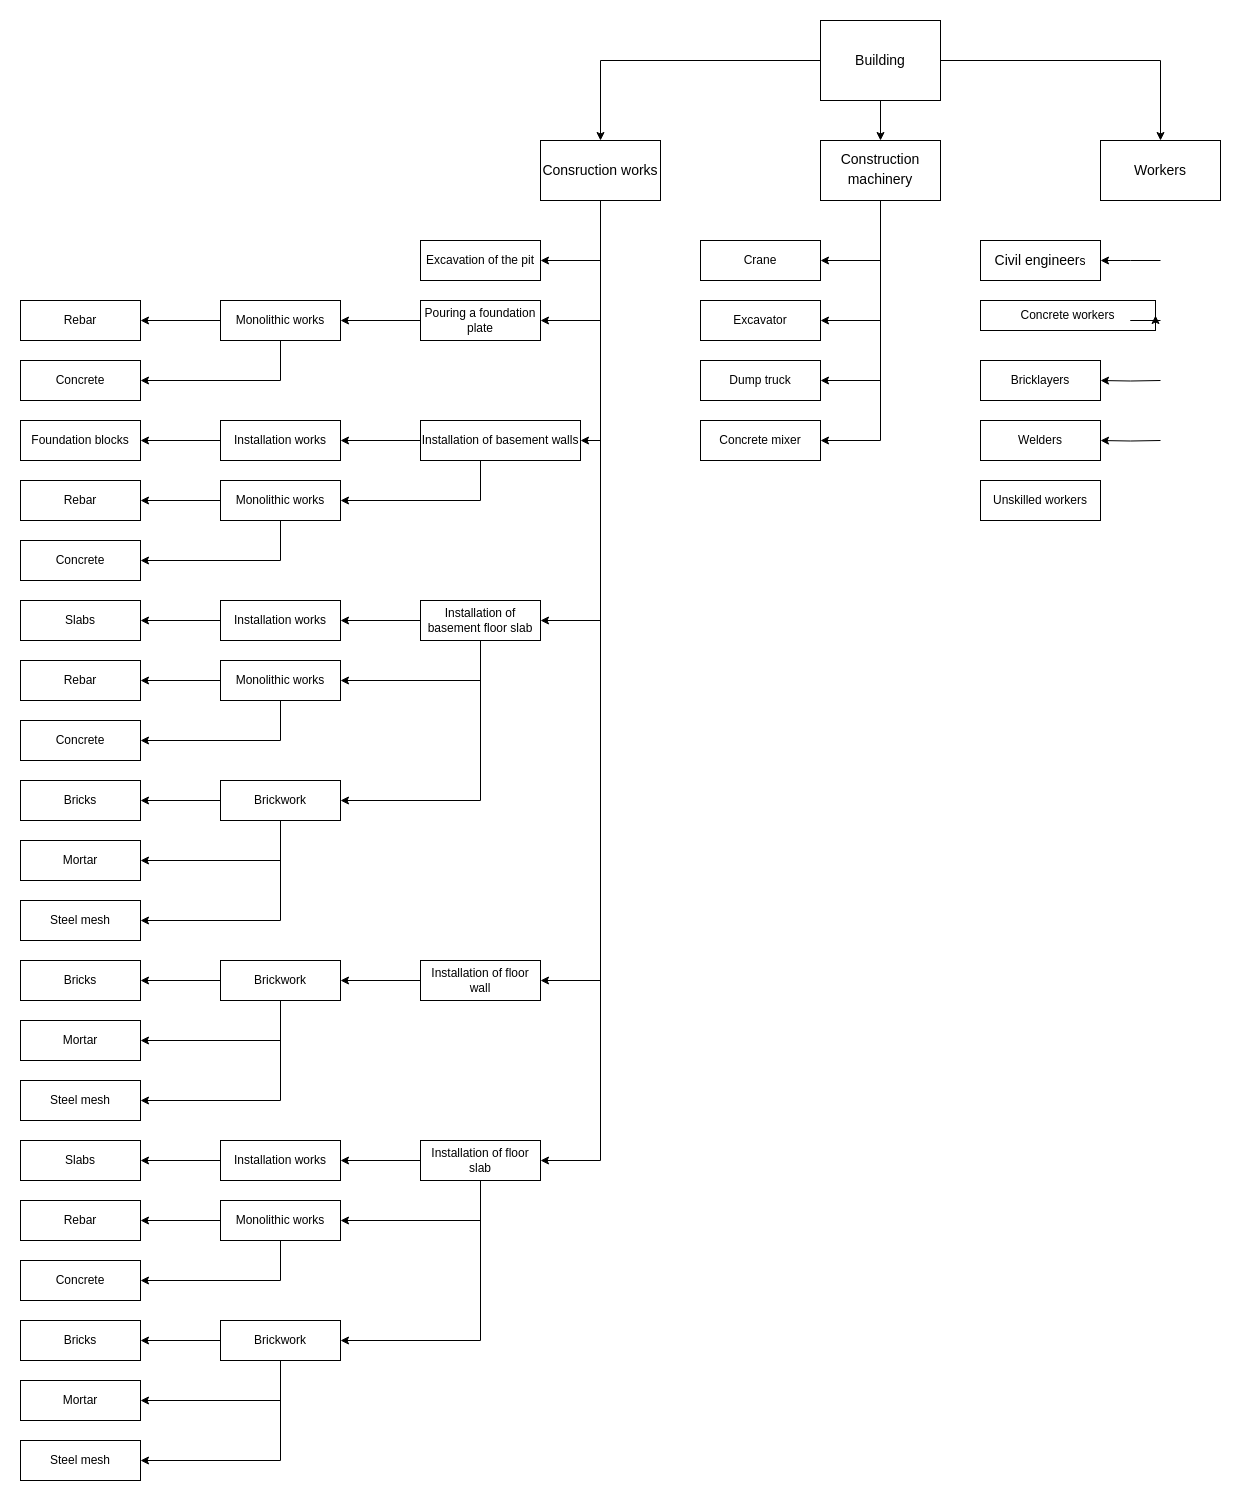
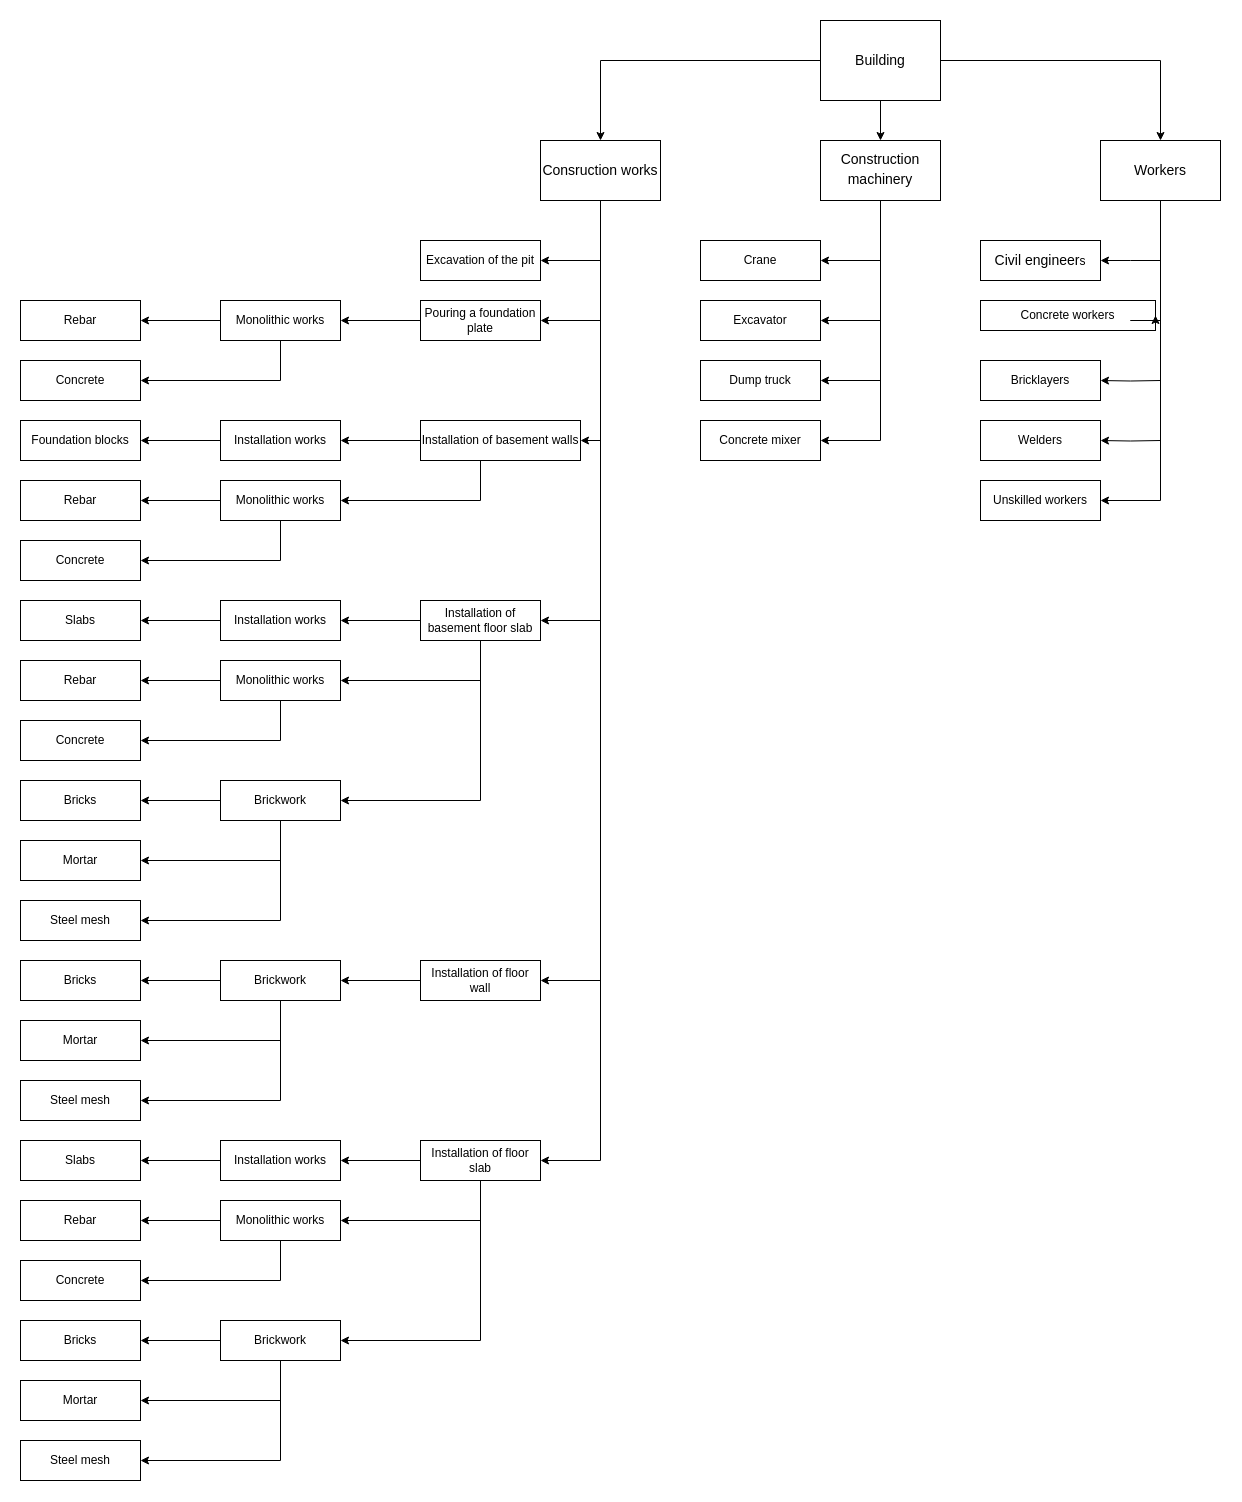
edge "Workers" -> "Unskilled workers": added
